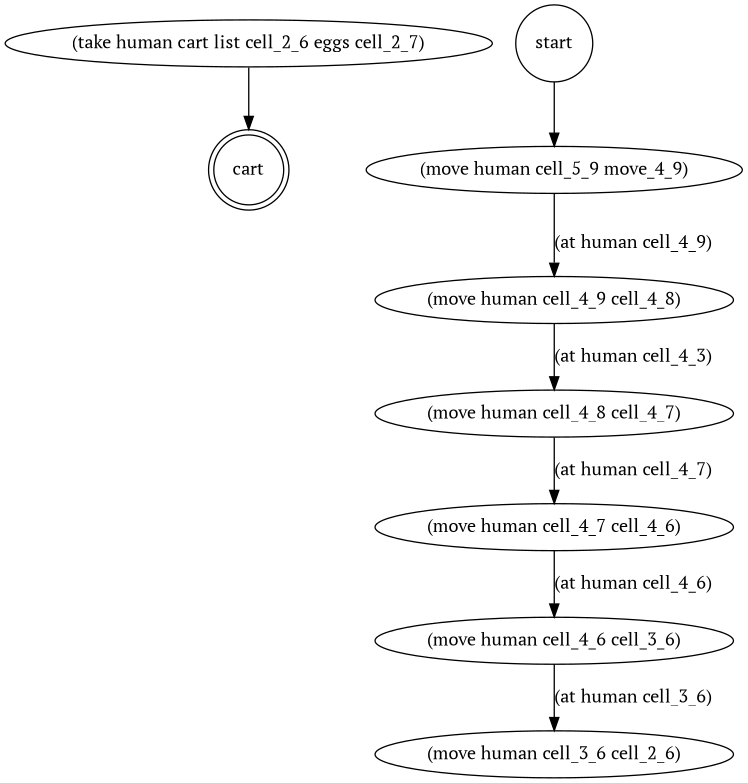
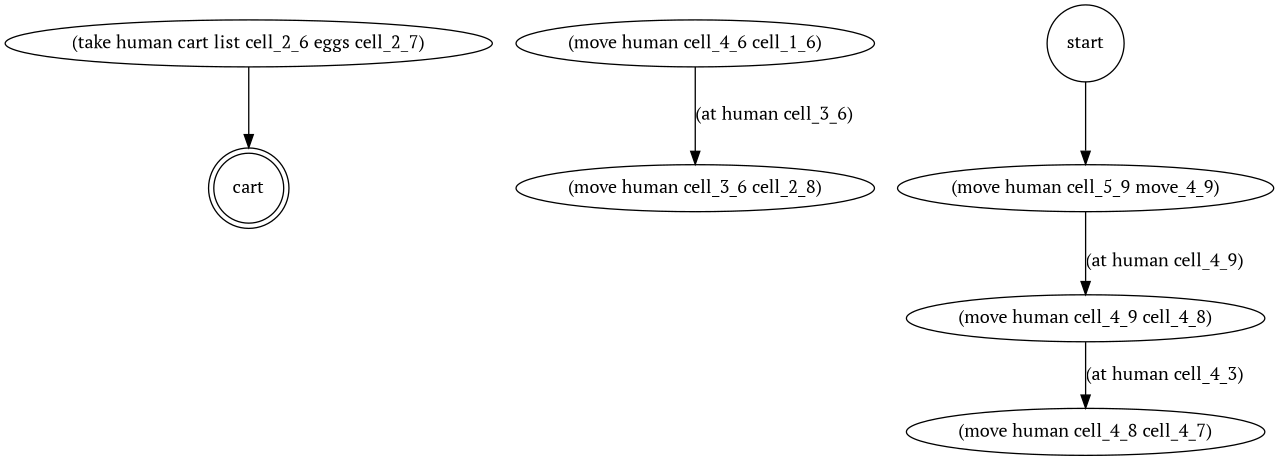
node "(move human cell_4_7 cell_4_6)": removed
node "(move human cell_4_6 cell_3_6)": label "(move human cell_4_6 cell_3_6)" -> "(move human cell_4_6 cell_1_6)"
node "(move human cell_3_6 cell_2_6)": label "(move human cell_3_6 cell_2_6)" -> "(move human cell_3_6 cell_2_8)"
